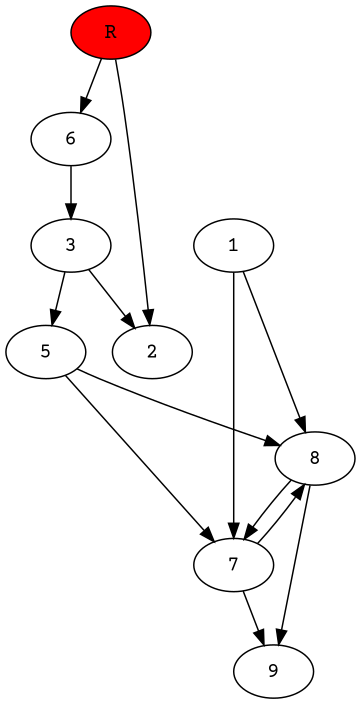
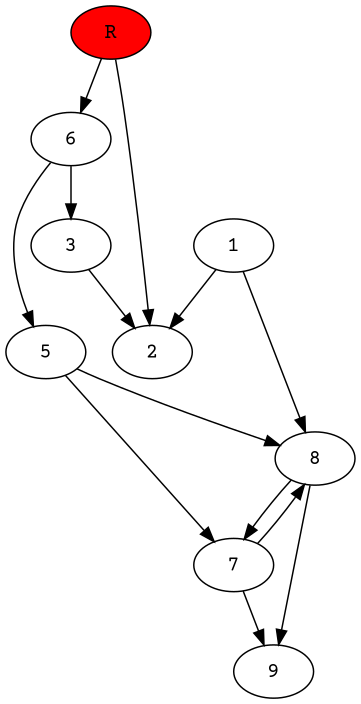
edge "3" -> "5": now "6" -> "5"
edge "1" -> "7": now "1" -> "2"
